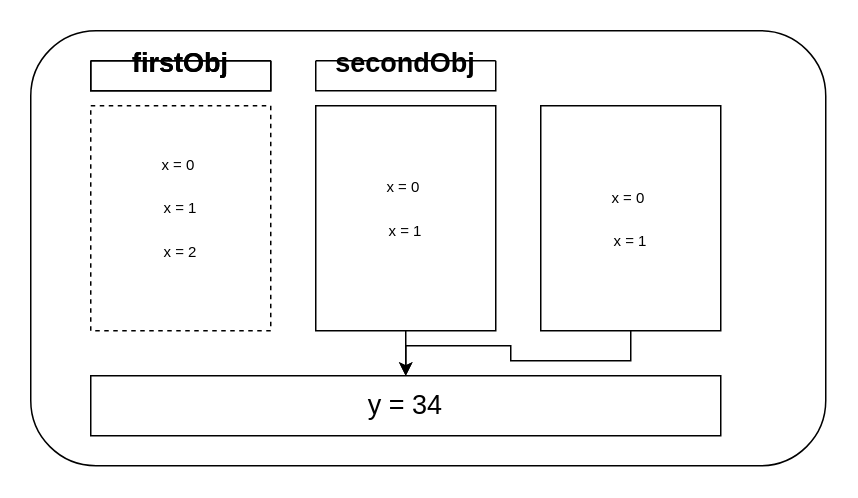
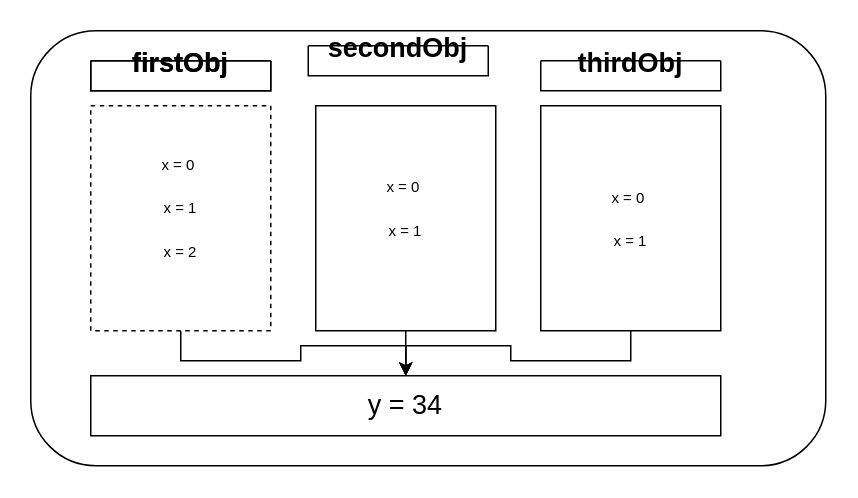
node "secondObj": moved (406, 76) -> (398, 61)
node "thirdObj": added
edge "x = 0 x = 1 x = 2" -> "y = 34": added
